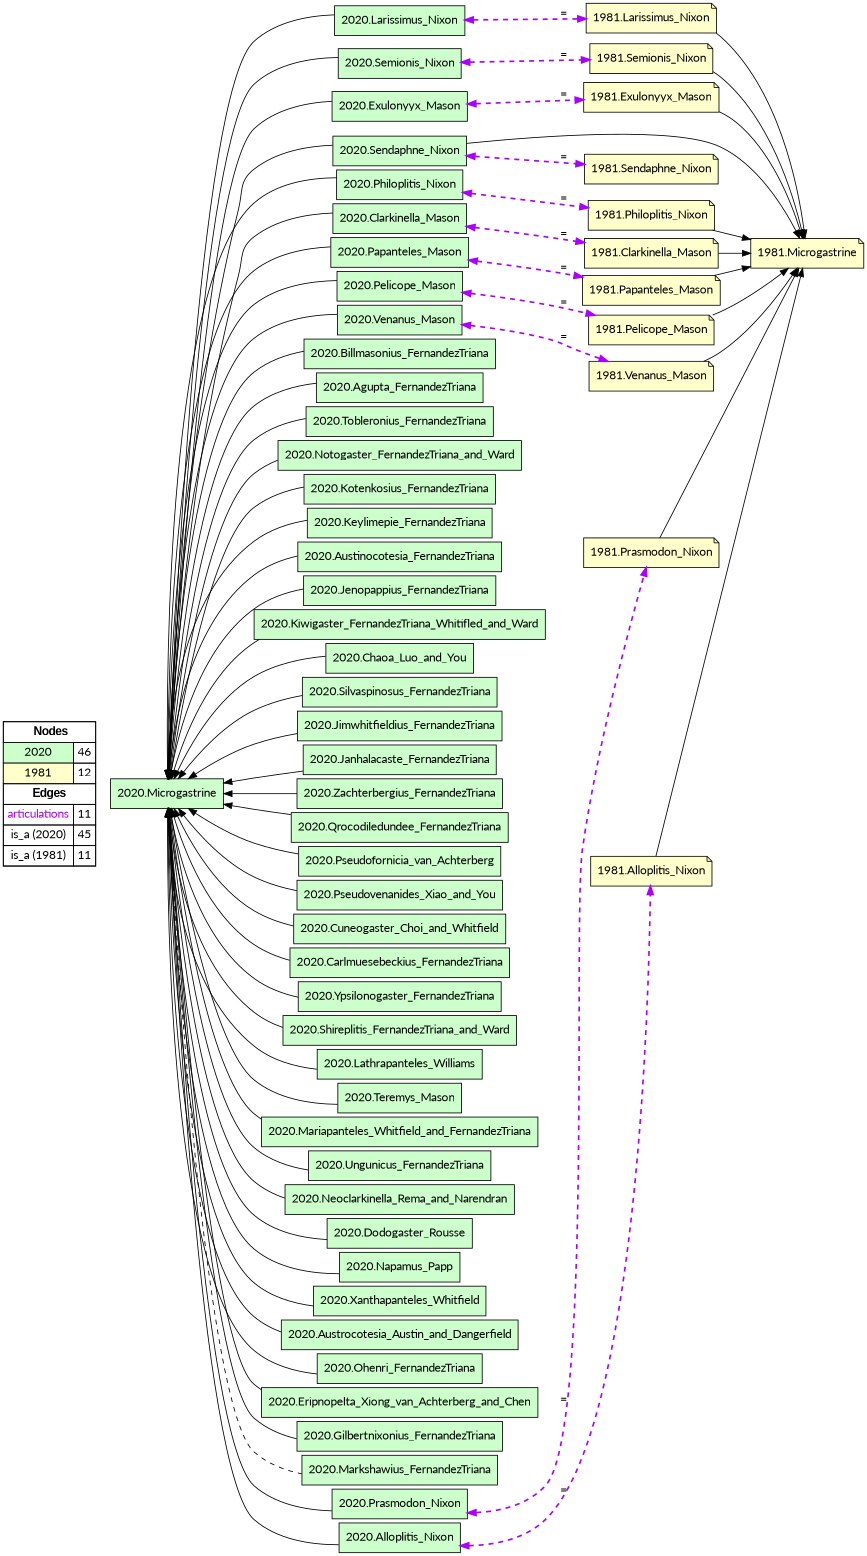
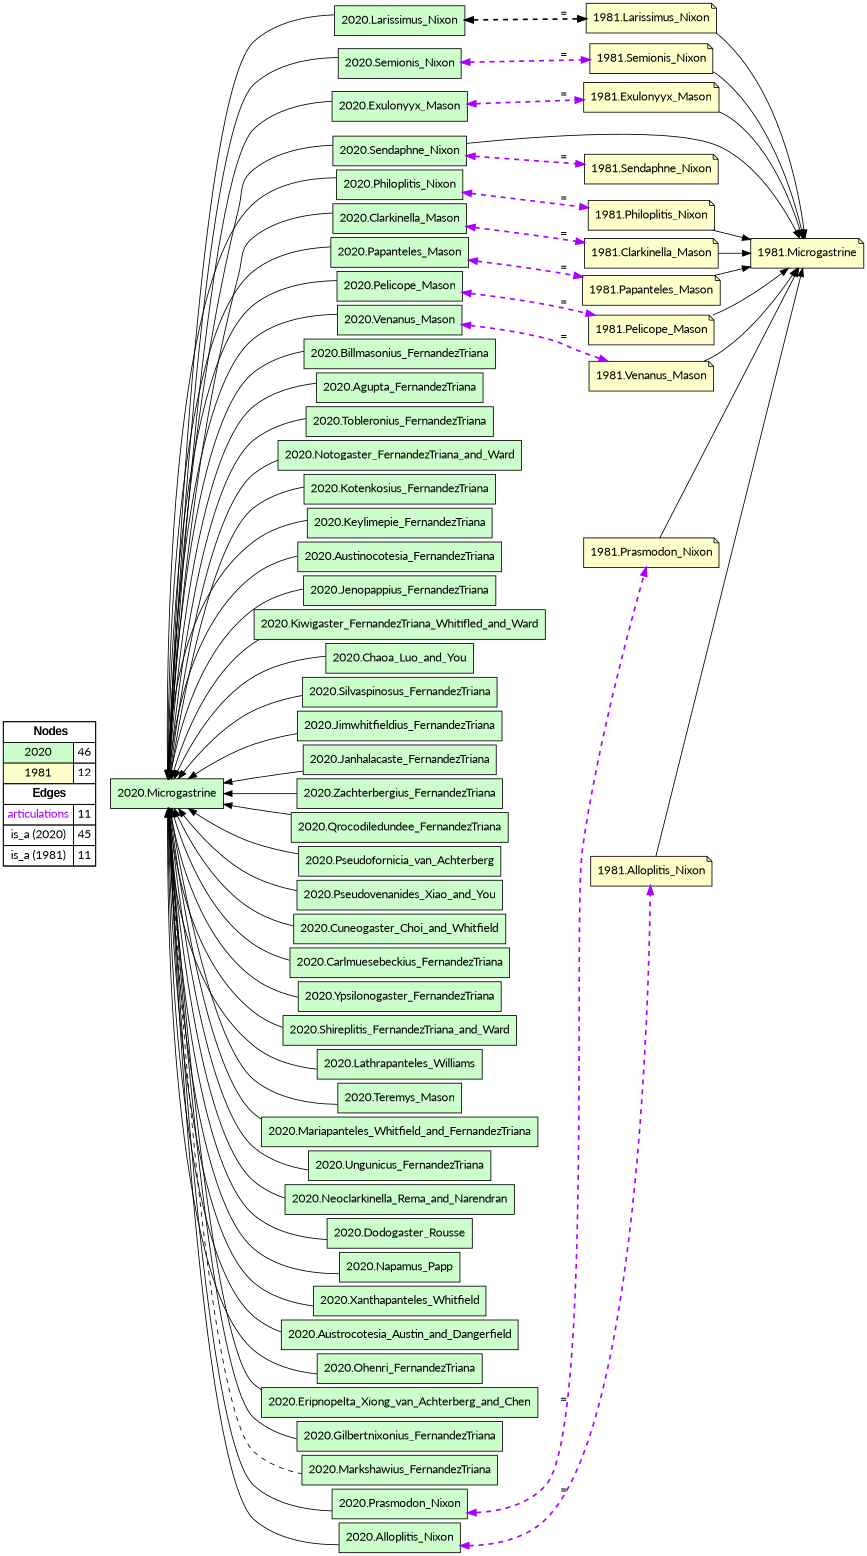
edge "1981.Larissimus_Nixon" -- "2020.Larissimus_Nixon": color #aa00ff -> #000000
